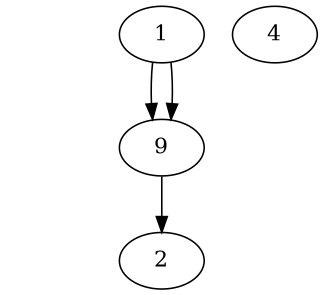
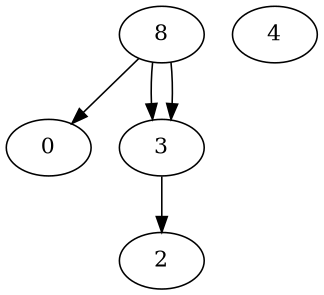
node "1": label "1" -> "8"
node "0": added
node "9": label "9" -> "3"
